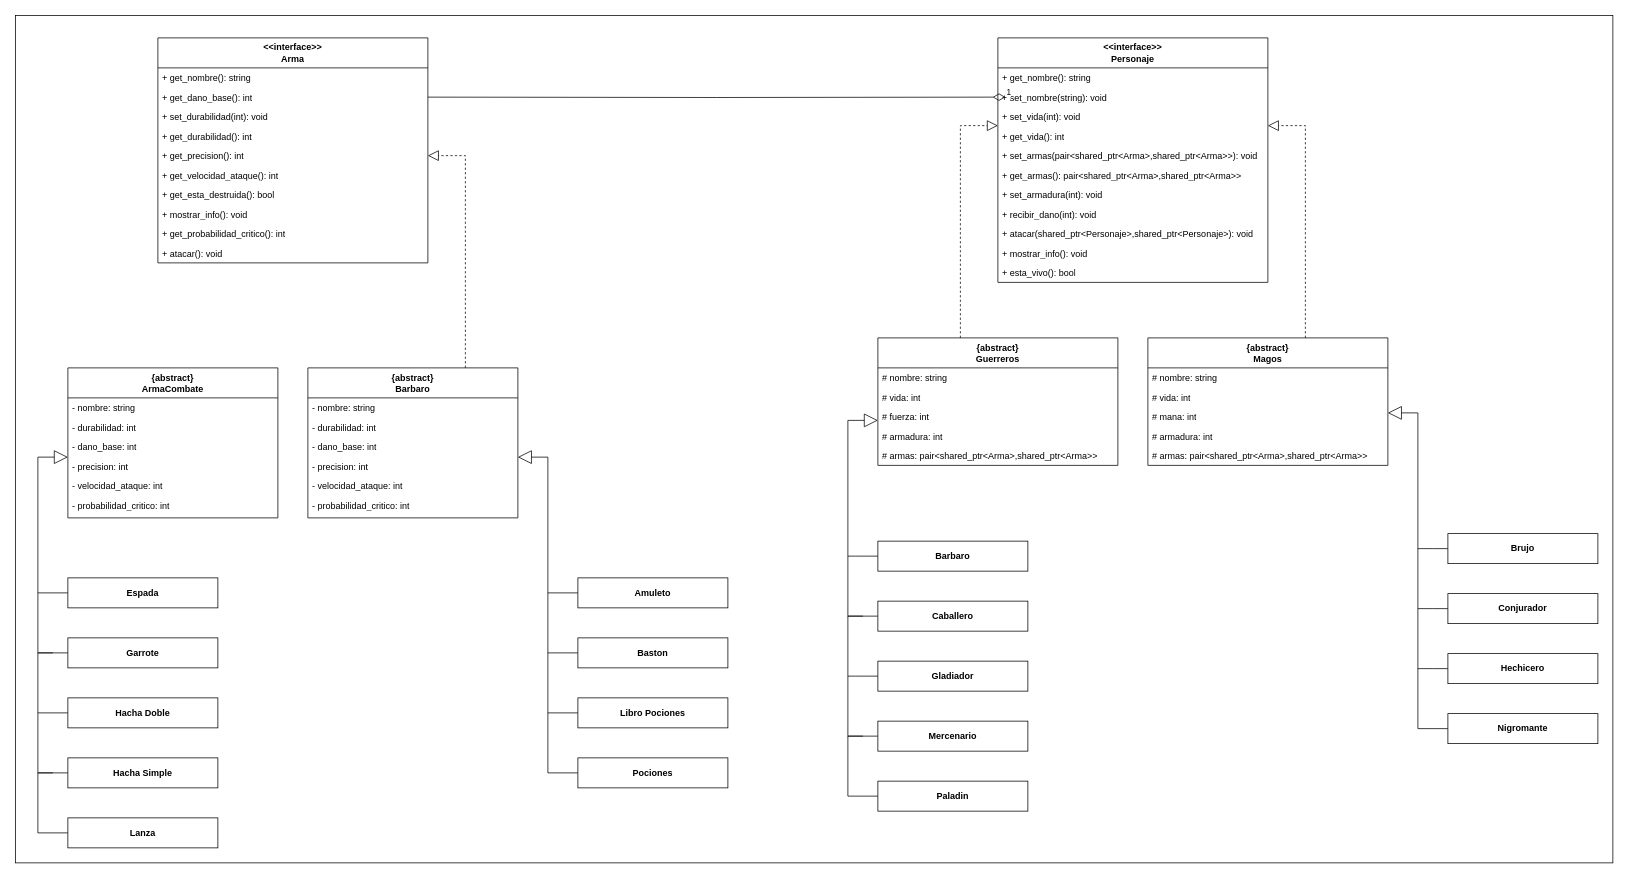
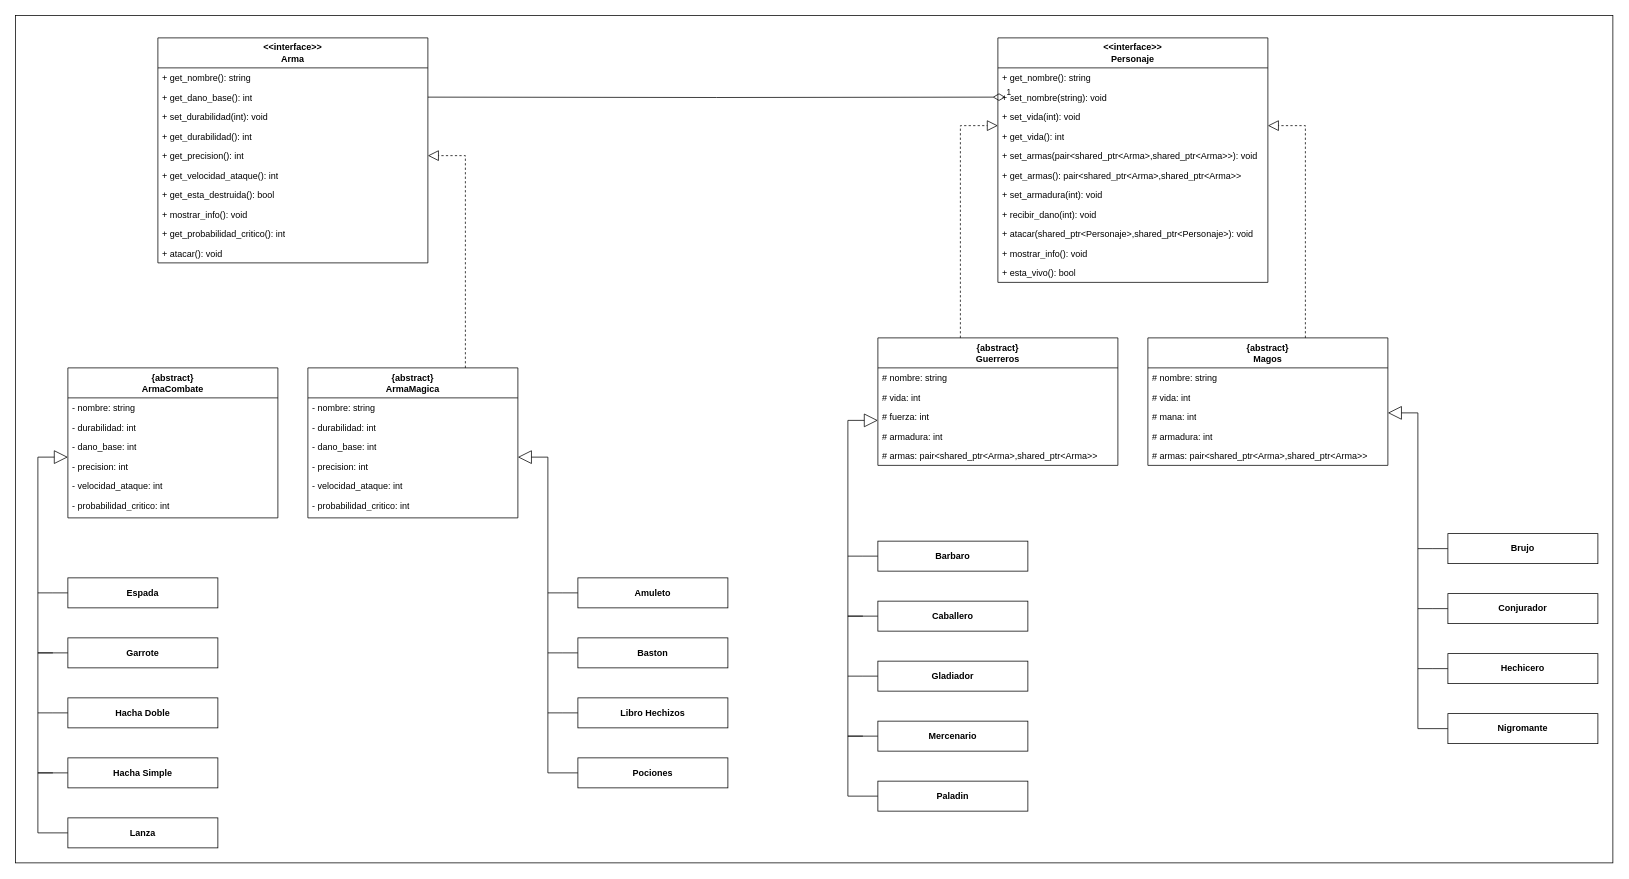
node "{abstract} Barbaro": label "{abstract} Barbaro" -> "{abstract} ArmaMagica"
node "Libro Pociones": label "Libro Pociones" -> "Libro Hechizos"
